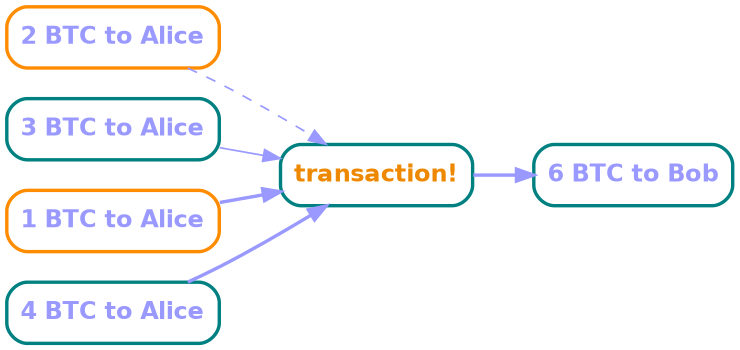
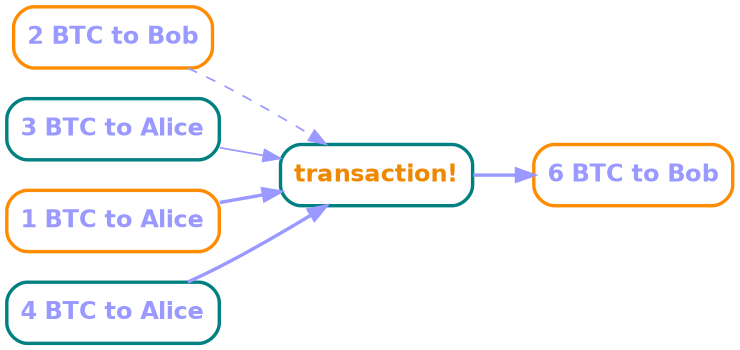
node "2 BTC to Alice": label "2 BTC to Alice" -> "2 BTC to Bob"
node "6 BTC to Bob": color teal -> darkorange
